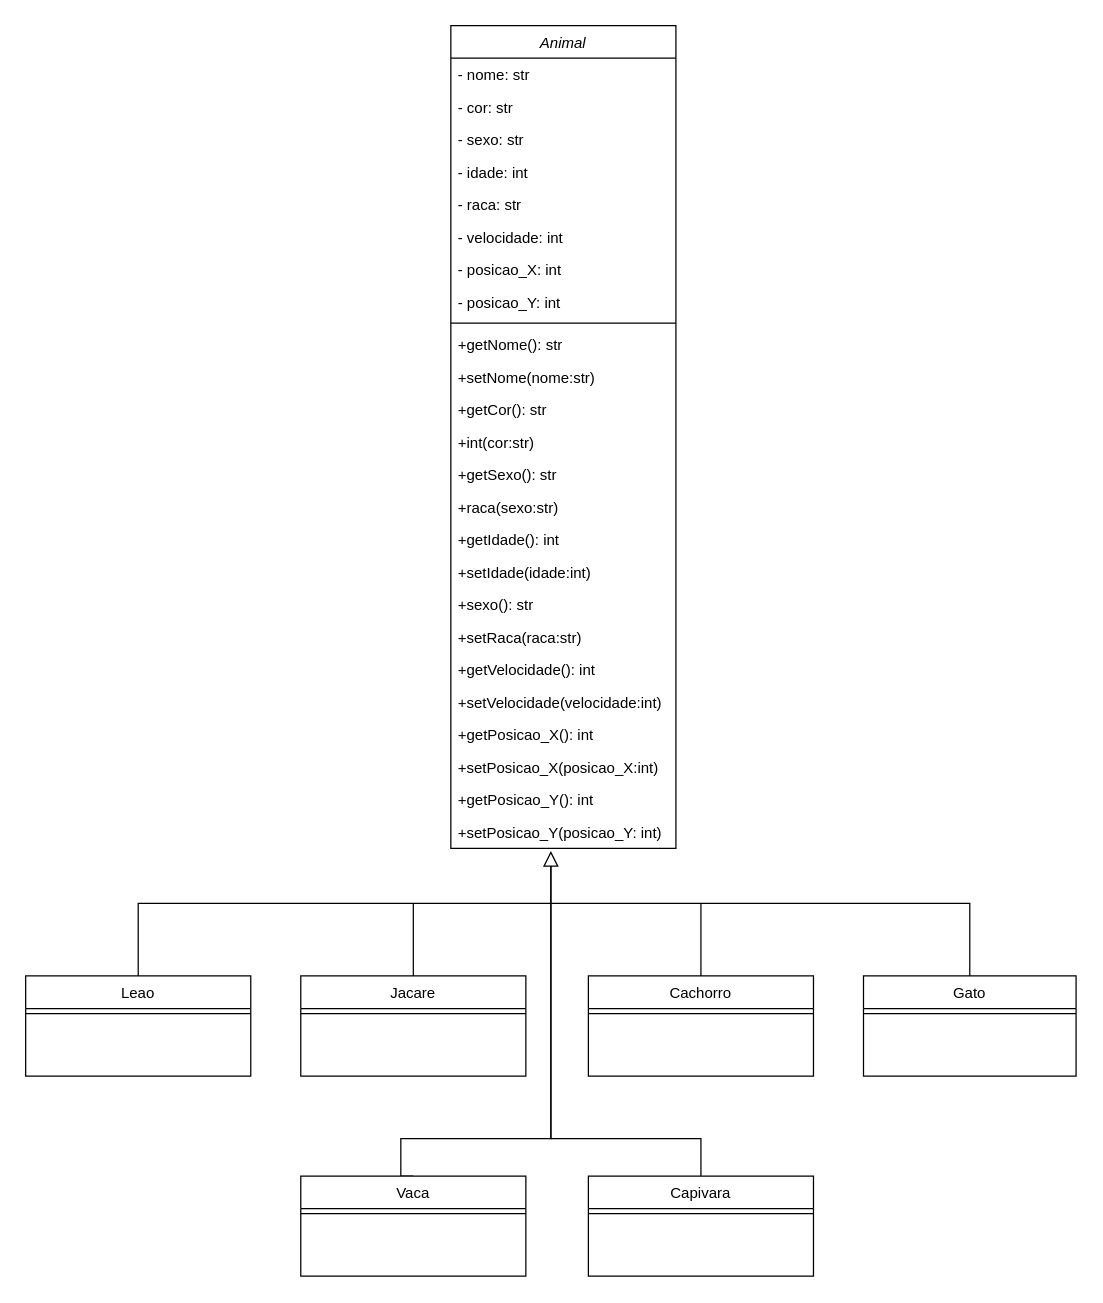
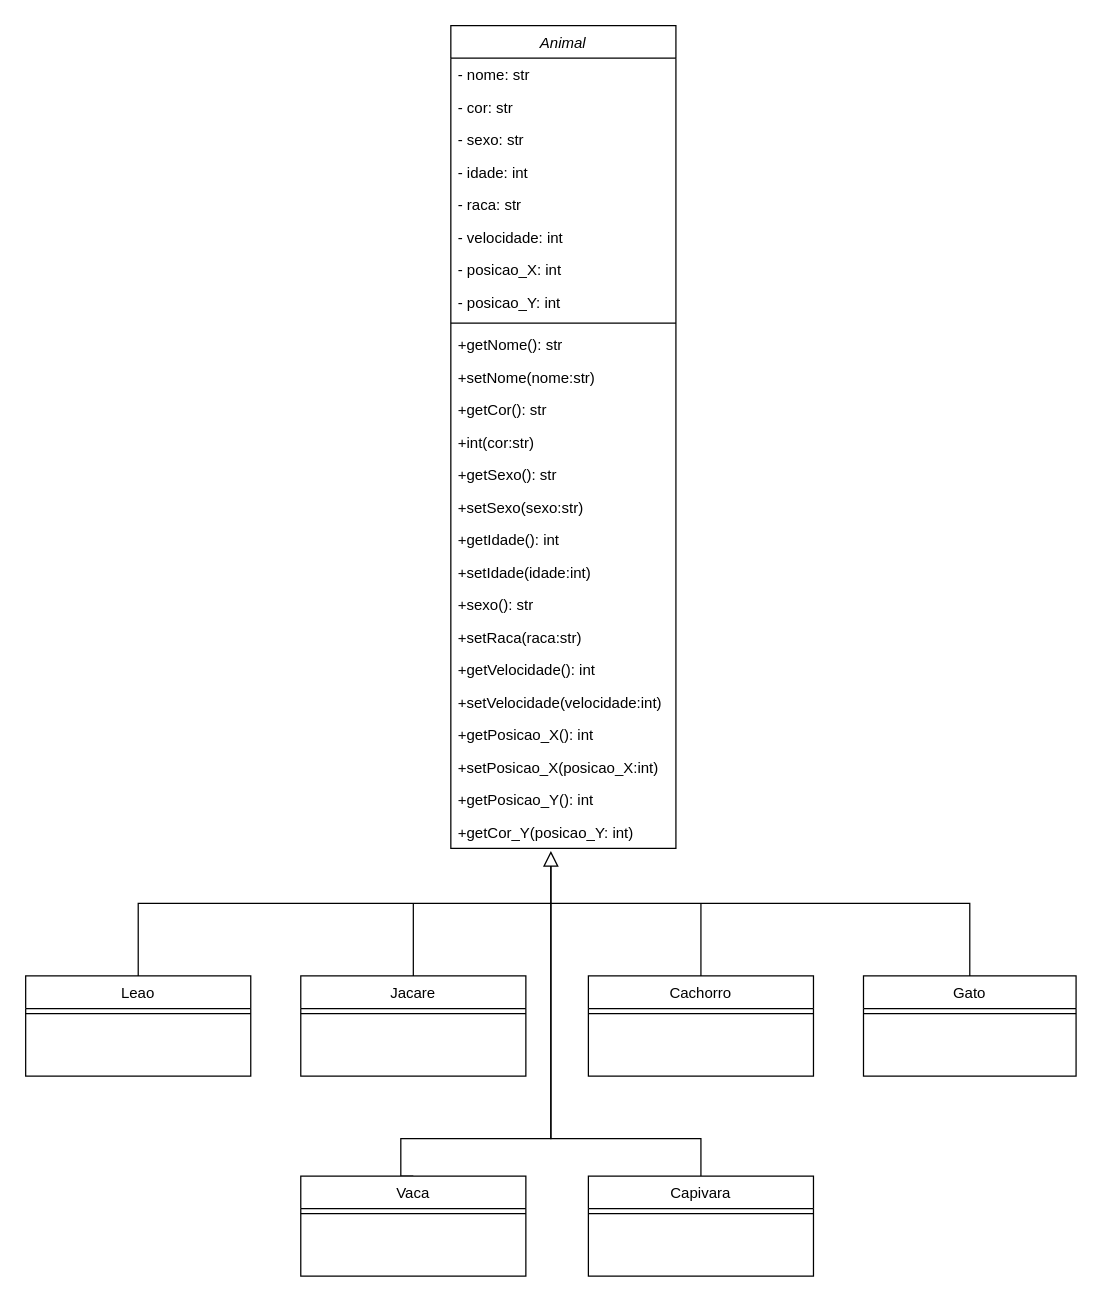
node "+raca(sexo:str)": label "+raca(sexo:str)" -> "+setSexo(sexo:str)"
node "+setPosicao_Y(posicao_Y: int)": label "+setPosicao_Y(posicao_Y: int)" -> "+getCor_Y(posicao_Y: int)"
